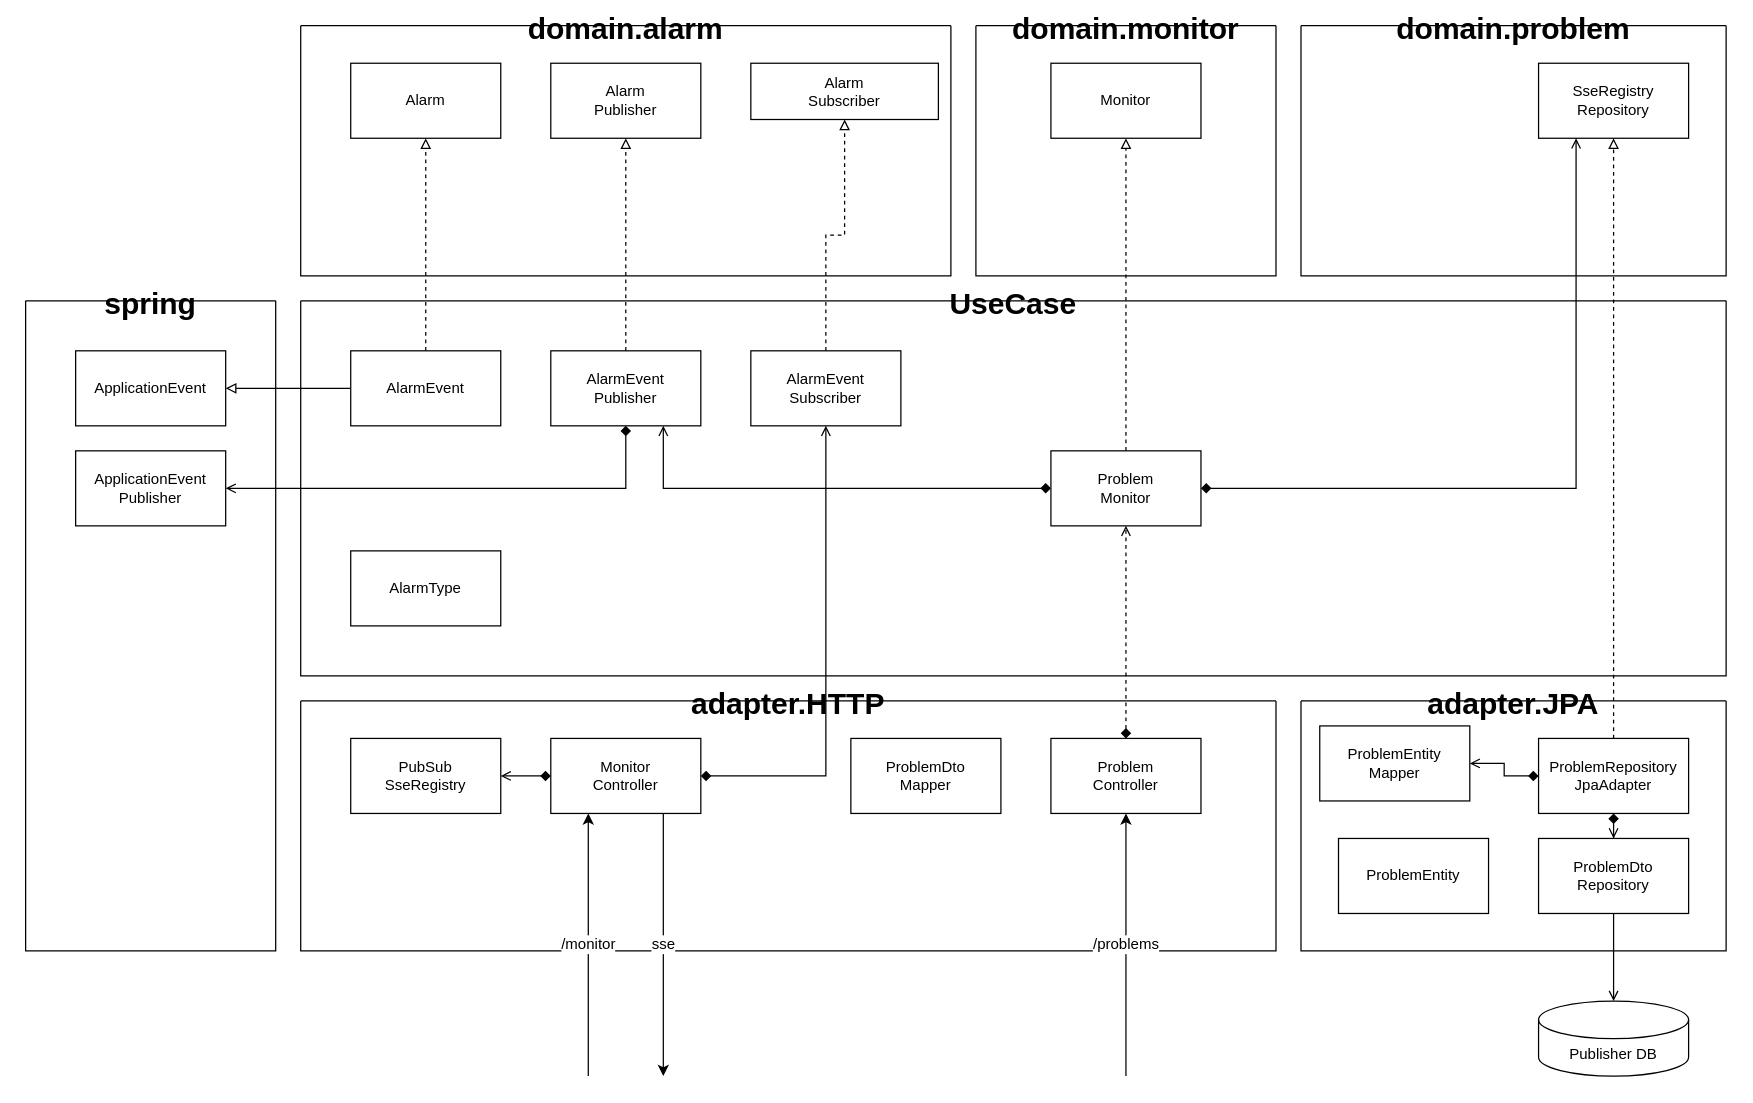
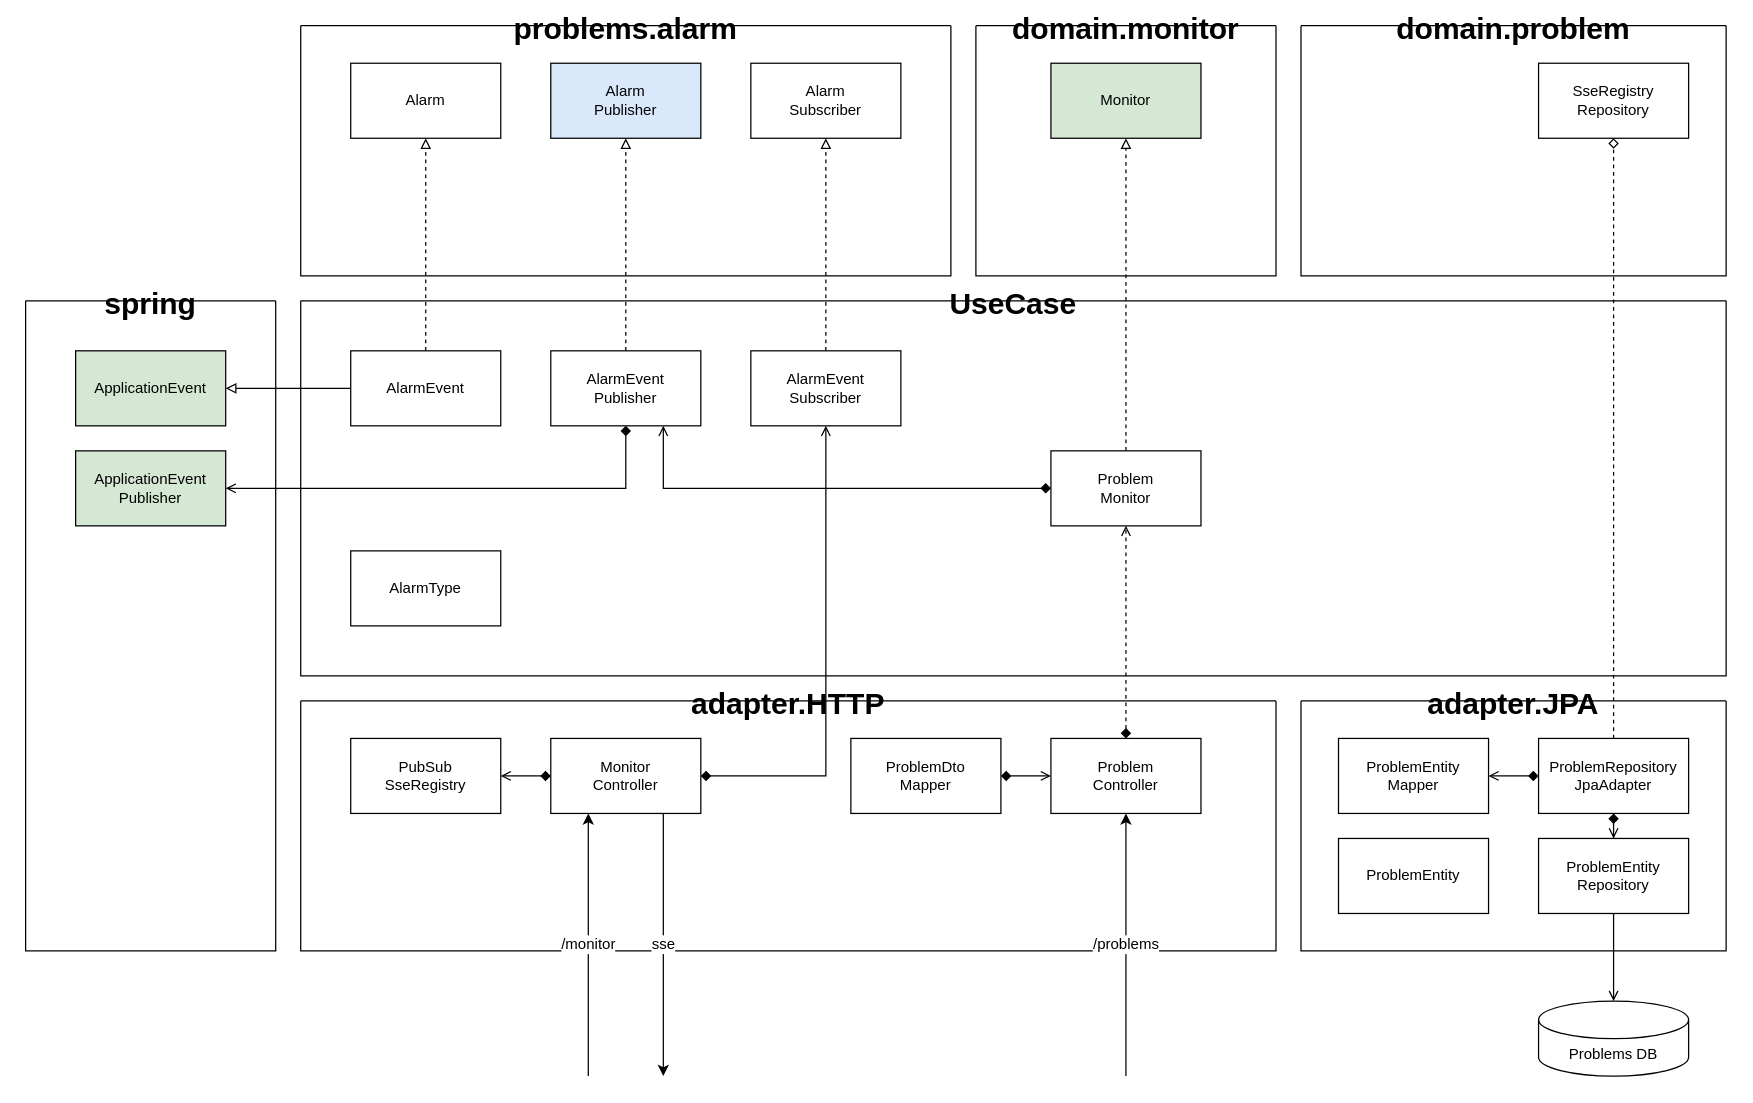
node "domain.alarm": label "domain.alarm" -> "problems.alarm"
node "Alarm Subscriber": size 188x56 -> 150x75
node "Alarm Publisher": fillcolor #ffffff -> #dae8fc
node "Monitor": fillcolor #ffffff -> #d5e8d4
edge "ProblemRepository JpaAdapter" -> "SseRegistry Repository": arrowhead block -> diamond
node "ApplicationEvent": fillcolor #ffffff -> #d5e8d4
node "ApplicationEvent Publisher": fillcolor #ffffff -> #d5e8d4
edge "SseRegistry Repository" -- "Problem Monitor": removed
node "ProblemEntity Mapper": moved (1394, 763) -> (1413, 776)
edge "ProblemDto Mapper" -- "Problem Controller": added
node "ProblemDto Repository": label "ProblemDto Repository" -> "ProblemEntity Repository"
node "Publisher DB": label "Publisher DB" -> "Problems DB"
